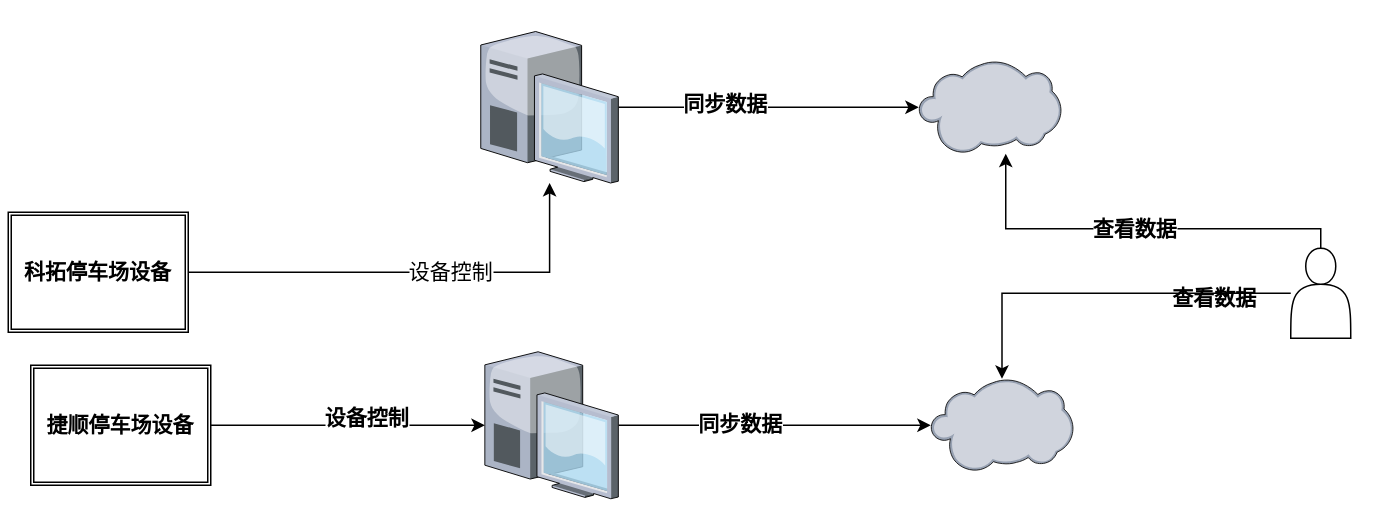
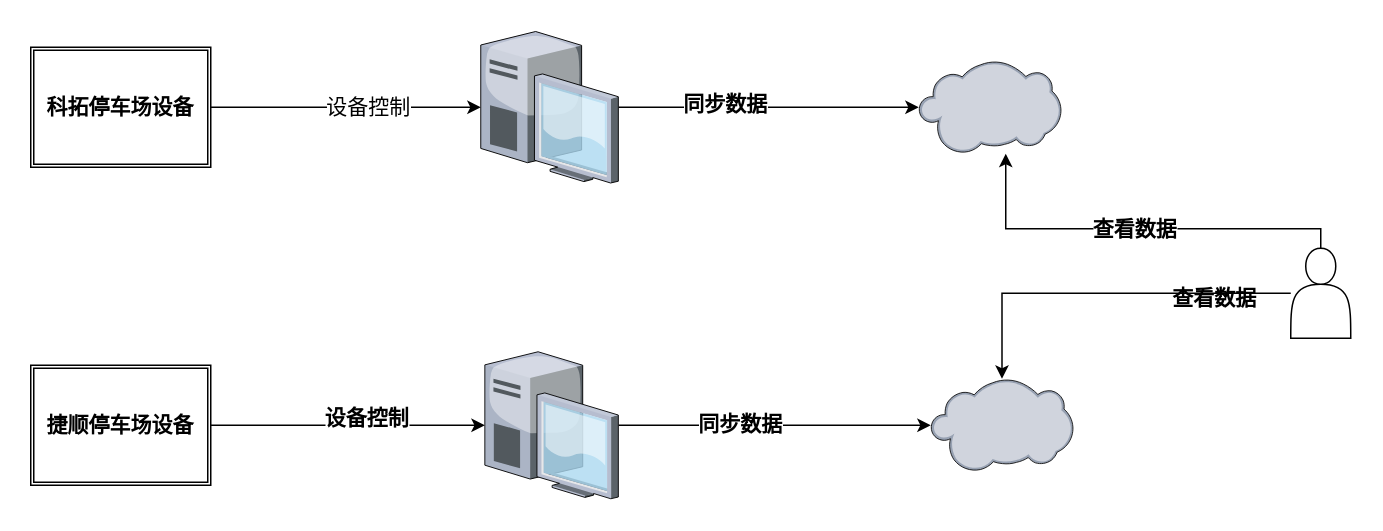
node "科拓停车场设备": moved (98, 272) -> (121, 107)
